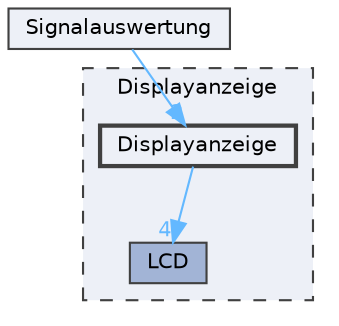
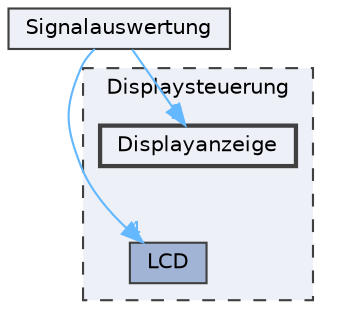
cluster "Displayanzeige": label "Displayanzeige" -> "Displaysteuerung"
edge "Displayanzeige" -> "LCD": now "Signalauswertung" -> "LCD"
